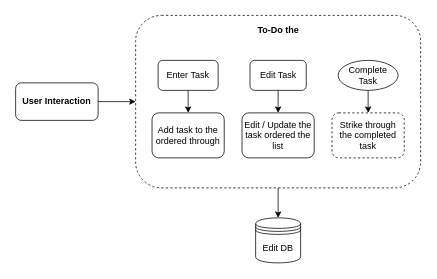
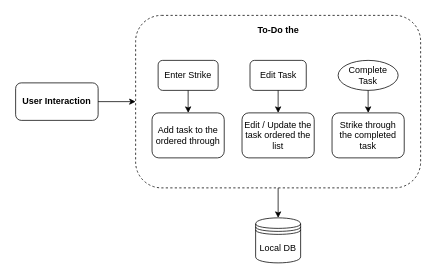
node "Enter Task": label "Enter Task" -> "Enter Strike"
node "Strike through the completed task": style dashed -> solid
node "Edit DB": label "Edit DB" -> "Local DB"
